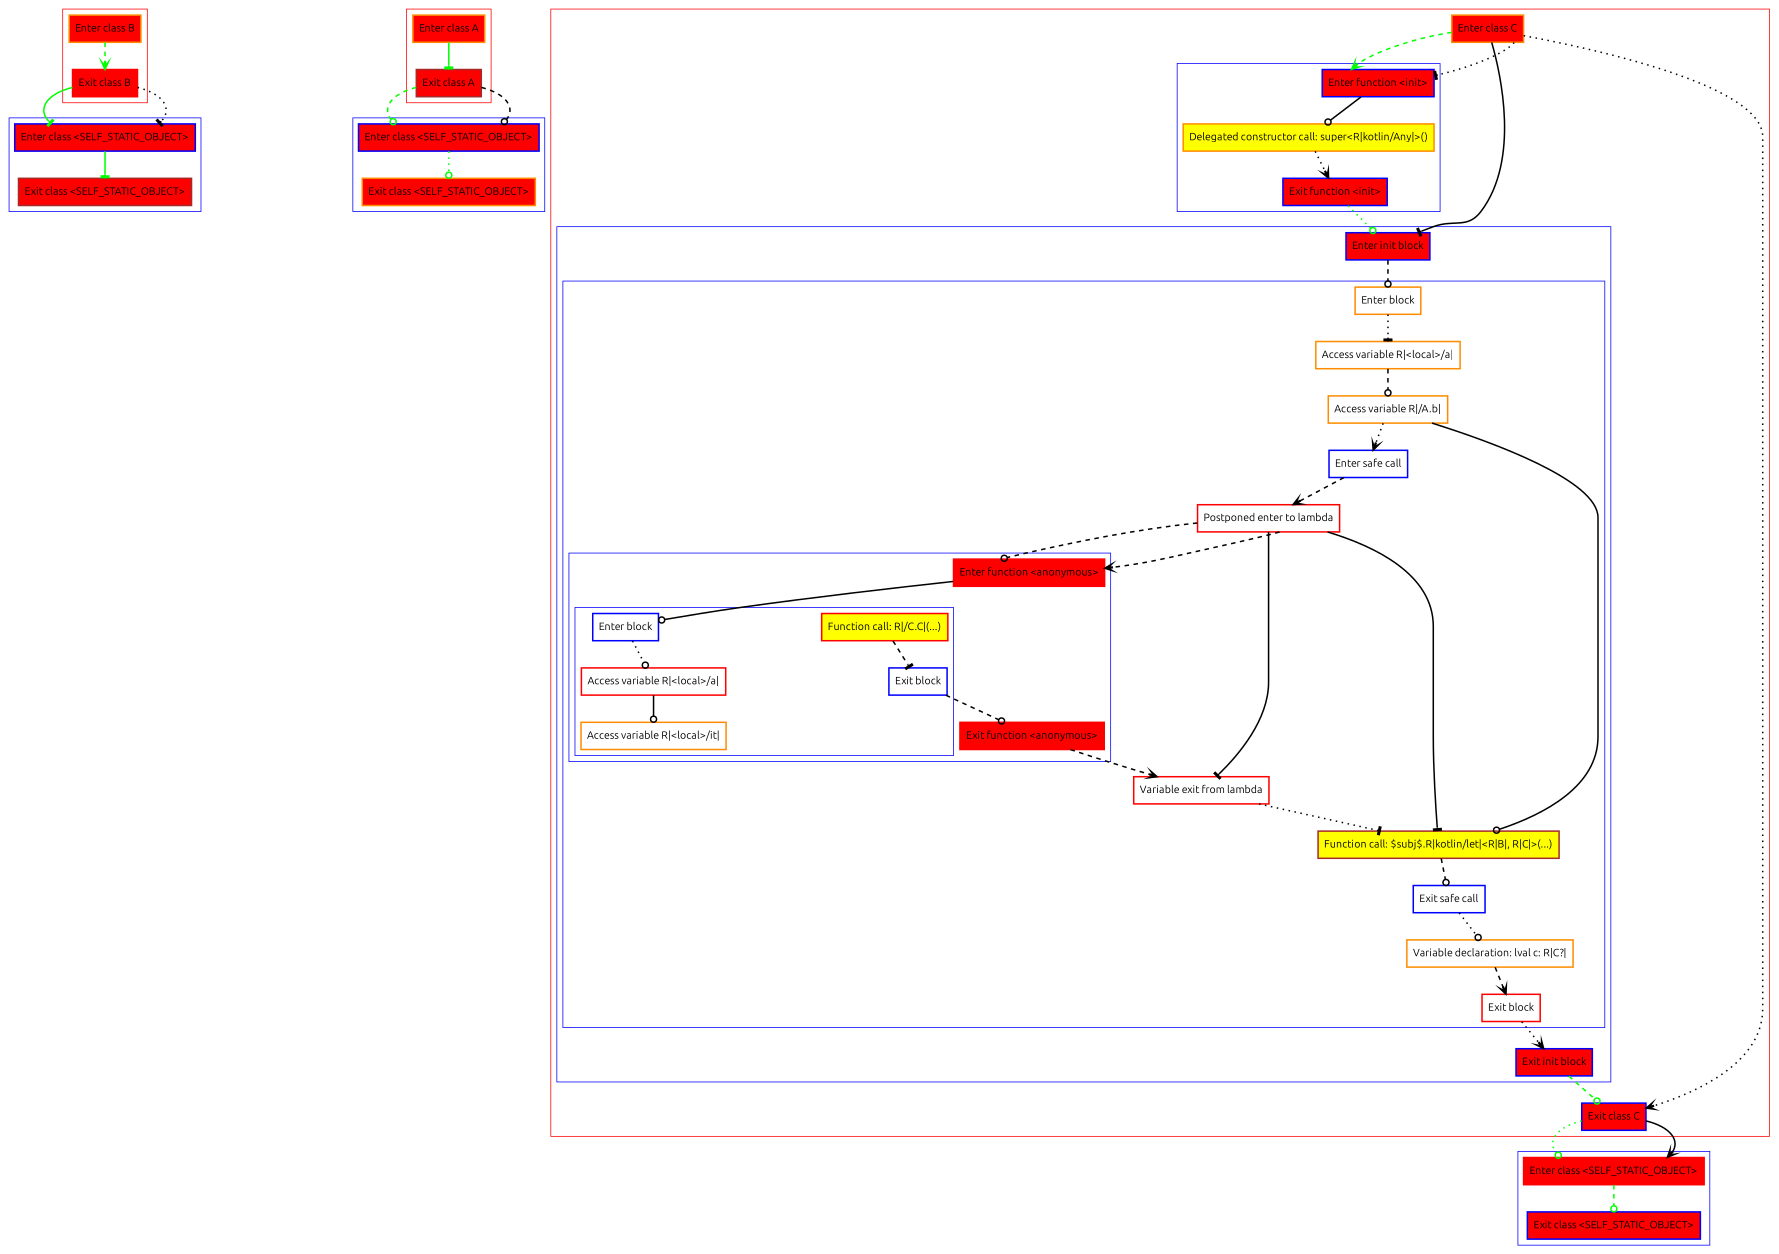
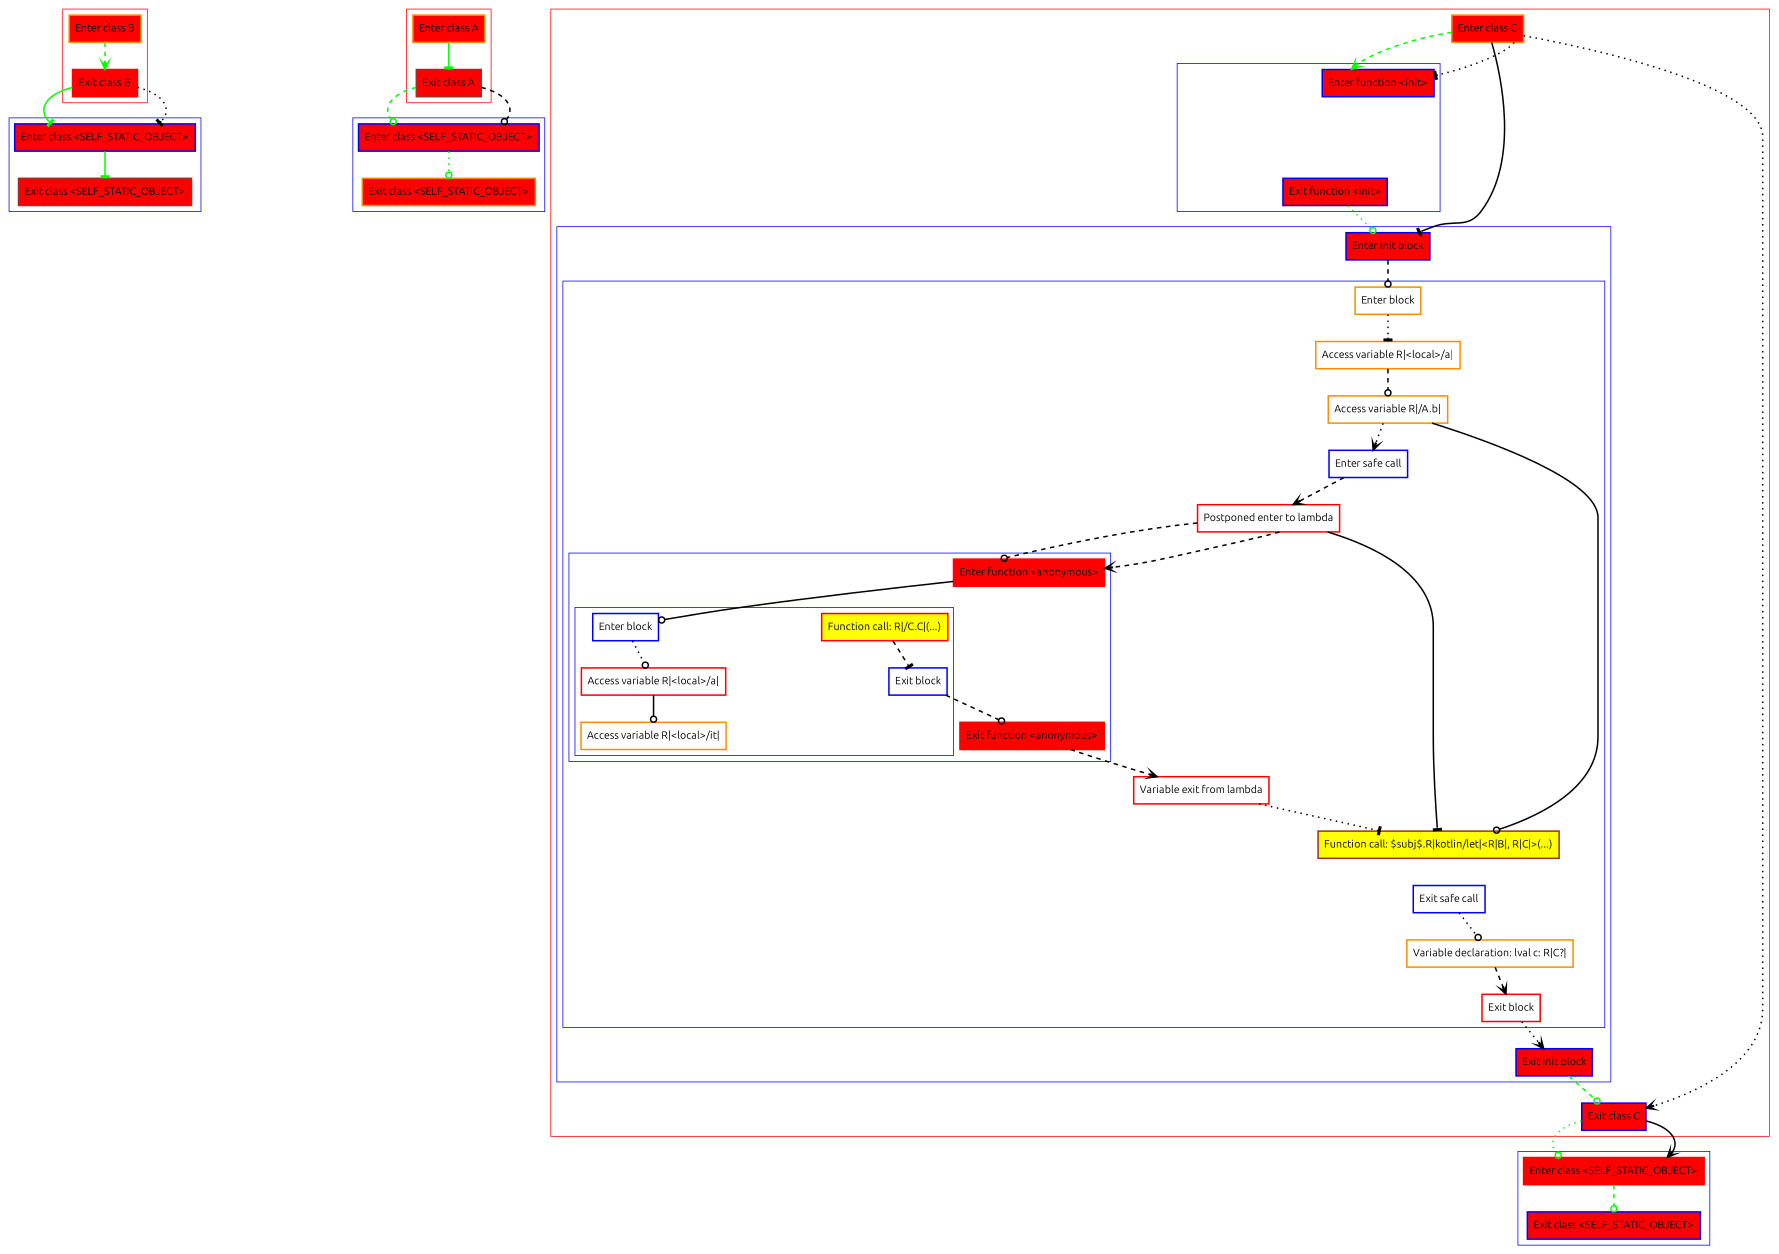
node "Delegated constructor call: super<R|kotlin/Any|>()": removed
edge "Postponed enter to lambda" -> "Variable exit from lambda": removed
edge "Function call: $subj$.R|kotlin/let|<R|B|, R|C|>(...)" -> "Exit safe call": removed
